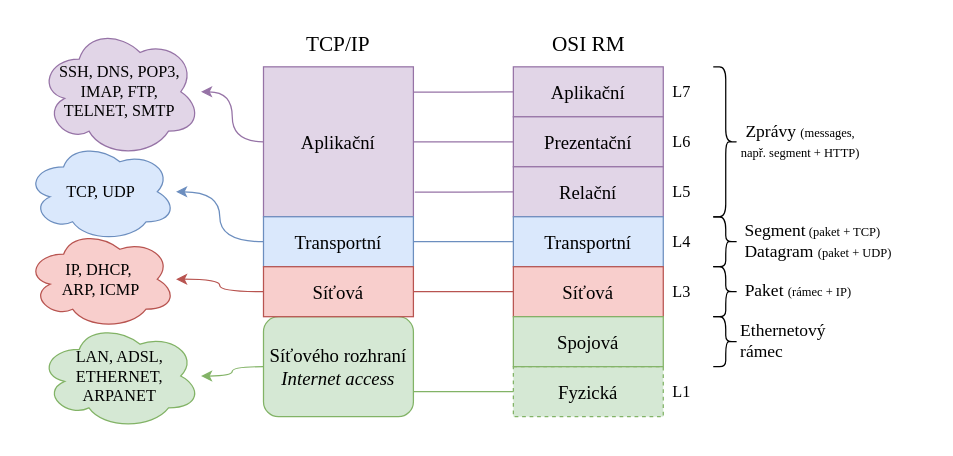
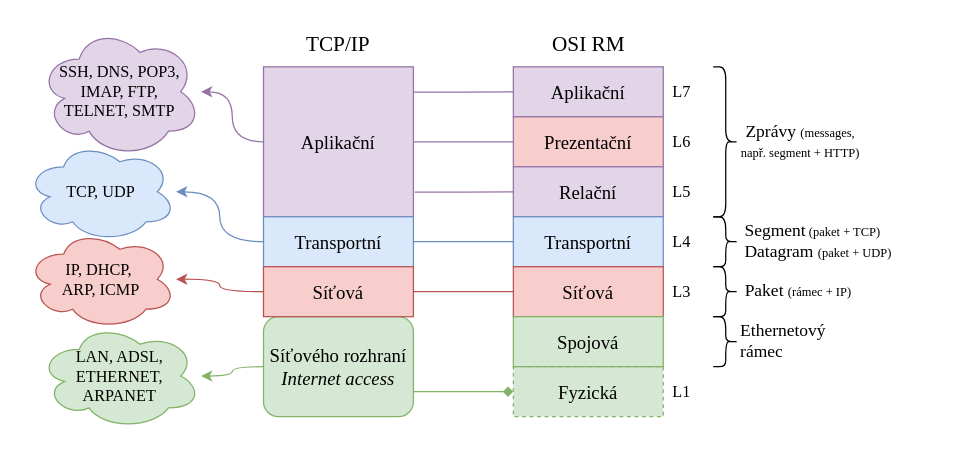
node "Prezentační": fillcolor #e1d5e7 -> #f8cecc
edge "Síťového rozhraní Internet access" -- "Fyzická": arrowhead none -> diamond
